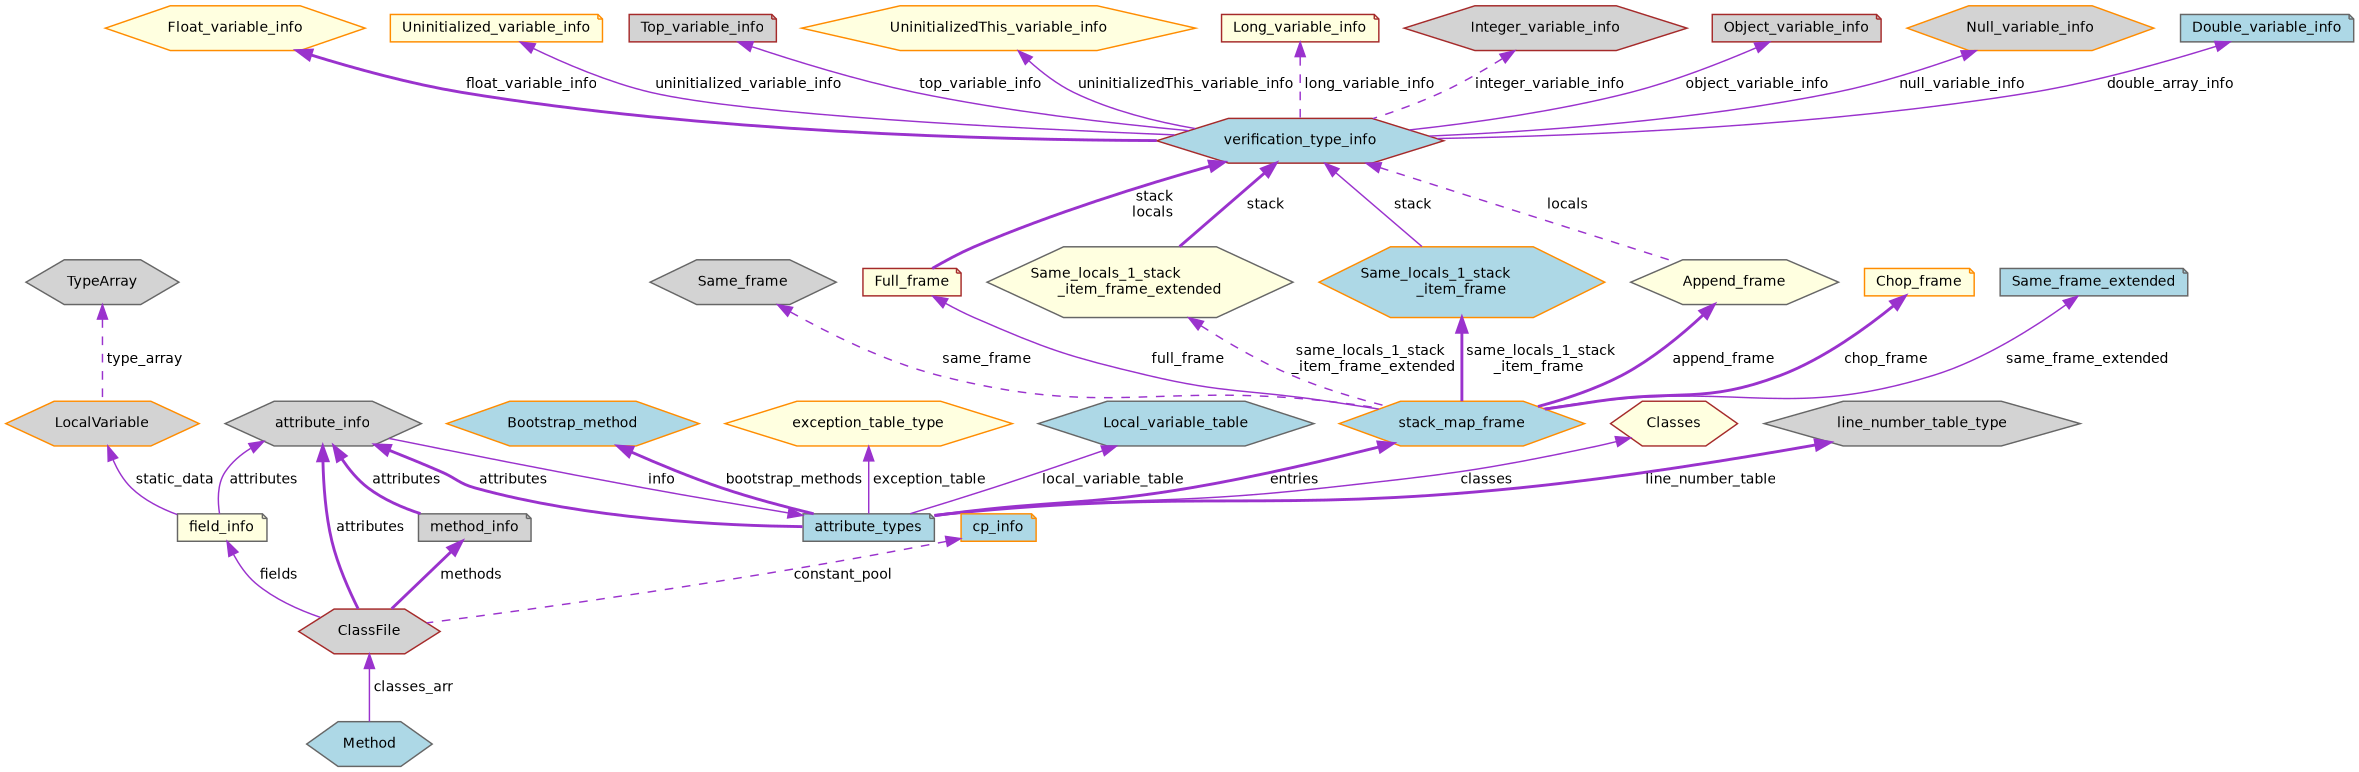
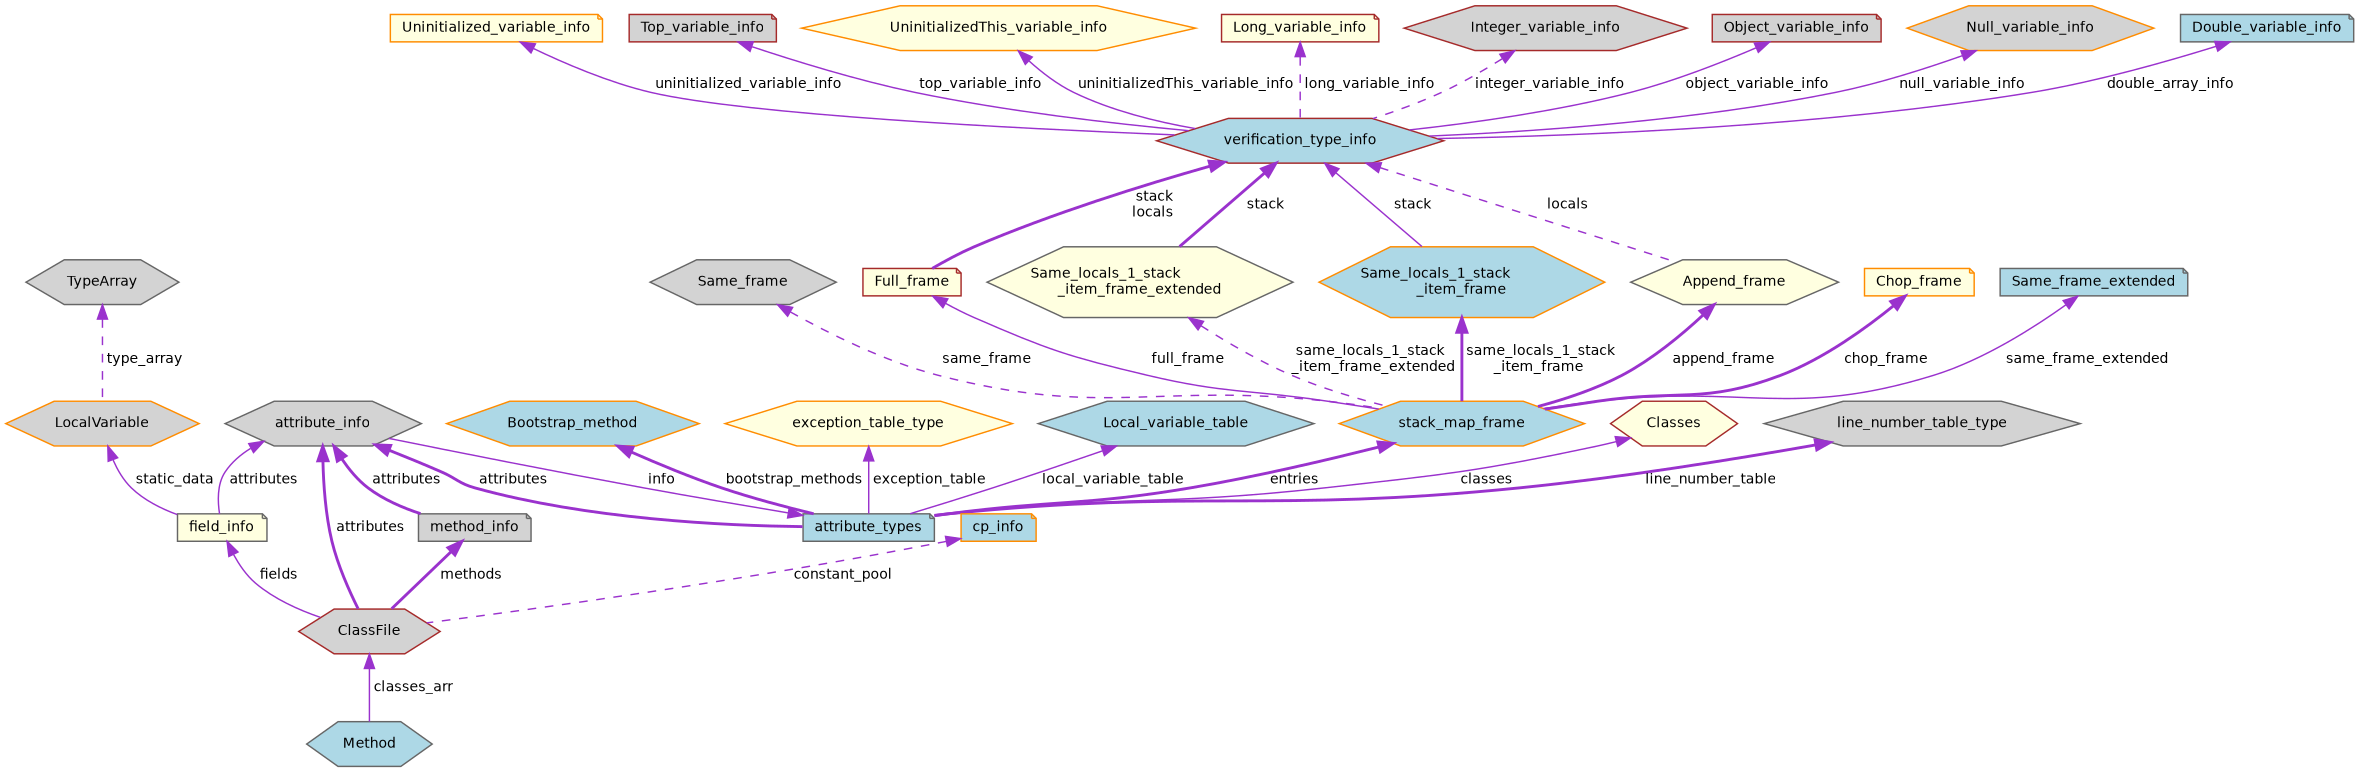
node "Float_variable_info": removed
